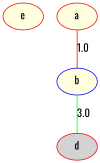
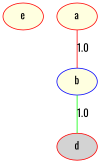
edge "b" -- "d": label "3.0" -> "1.0"
